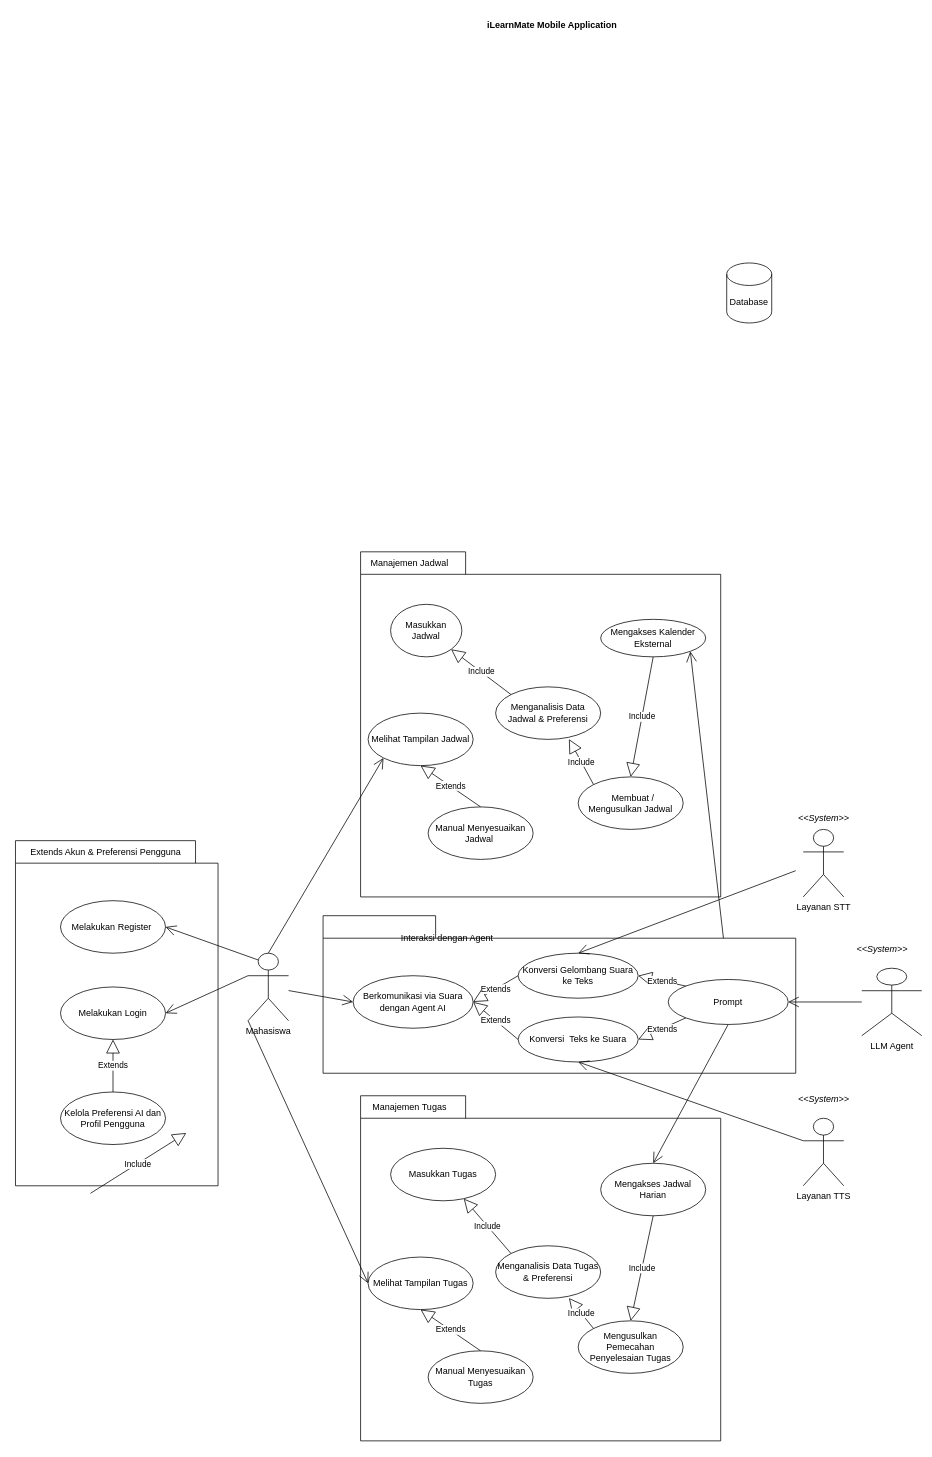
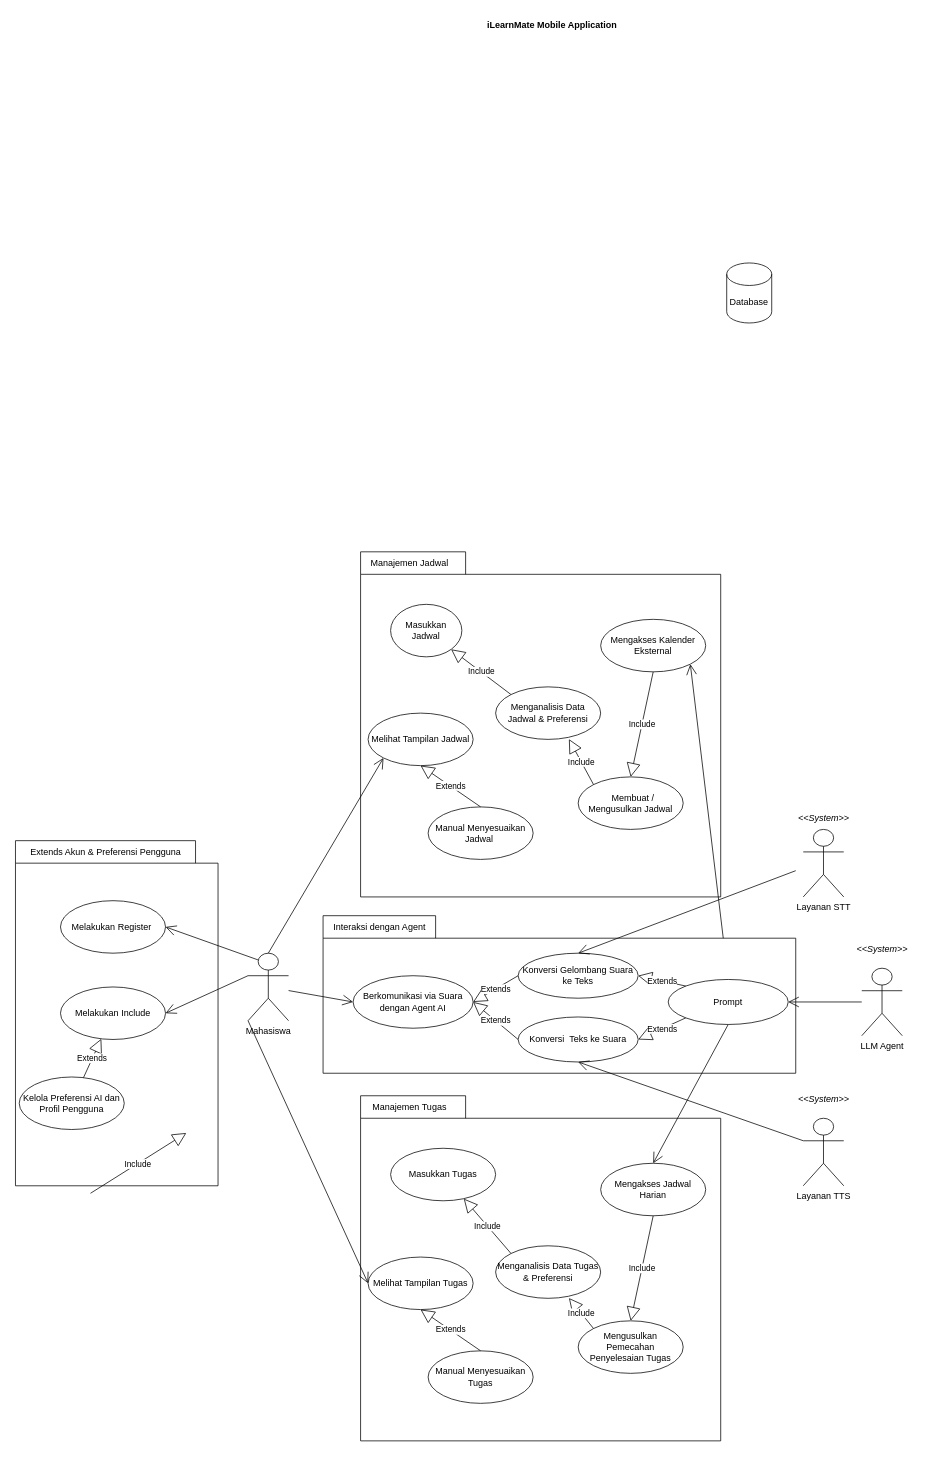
node "Mengakses Kalender Eksternal": size 105x38 -> 105x53
node "Interaksi dengan Agent": moved (447, 938) -> (379, 927)
node "LLM Agent": size 60x68 -> 41x68
node "Melakukan Login": label "Melakukan Login" -> "Melakukan Include"
node "Kelola Preferensi AI dan Profil Pengguna": moved (113, 1118) -> (72, 1103)
